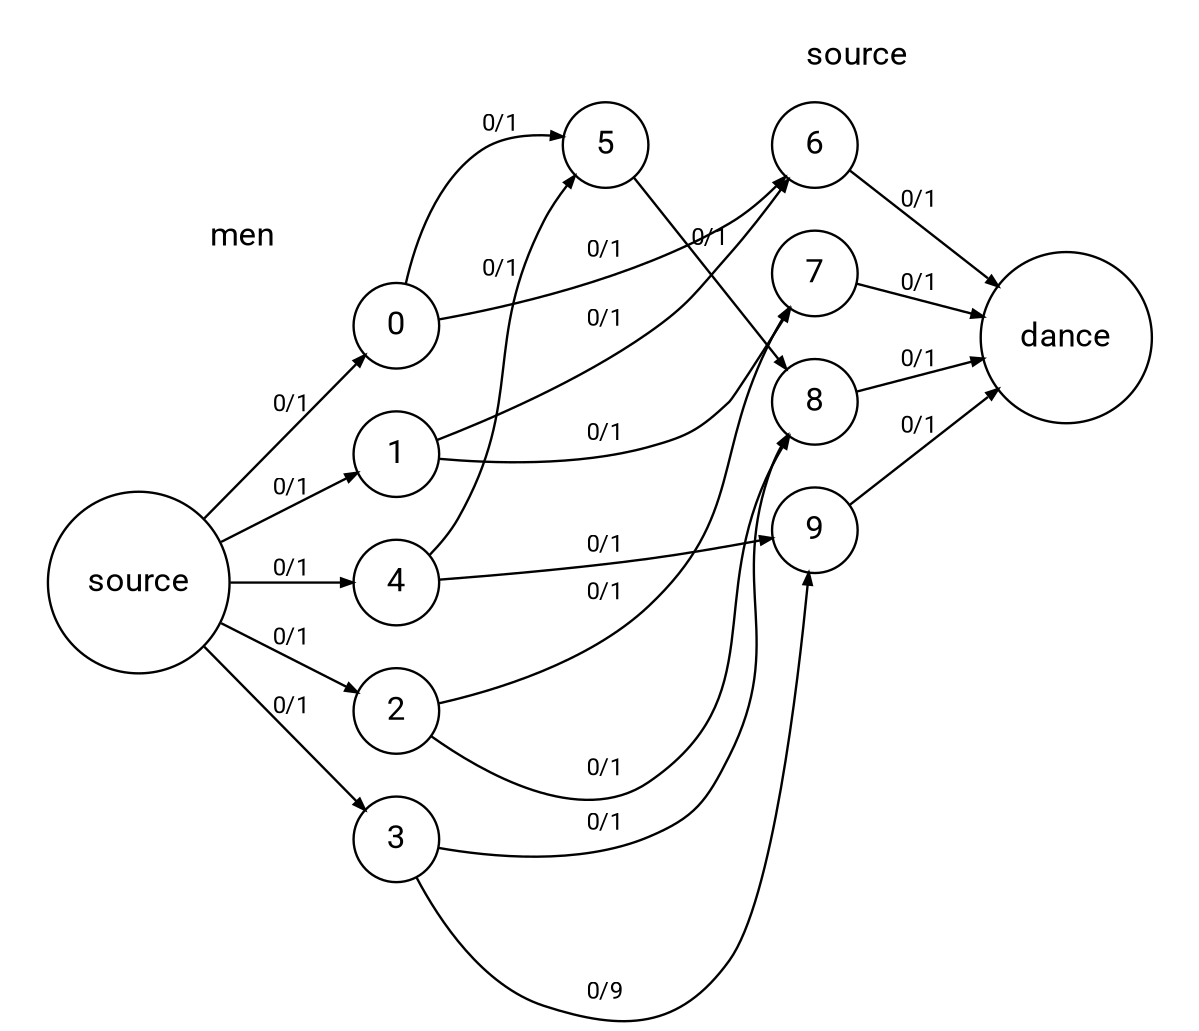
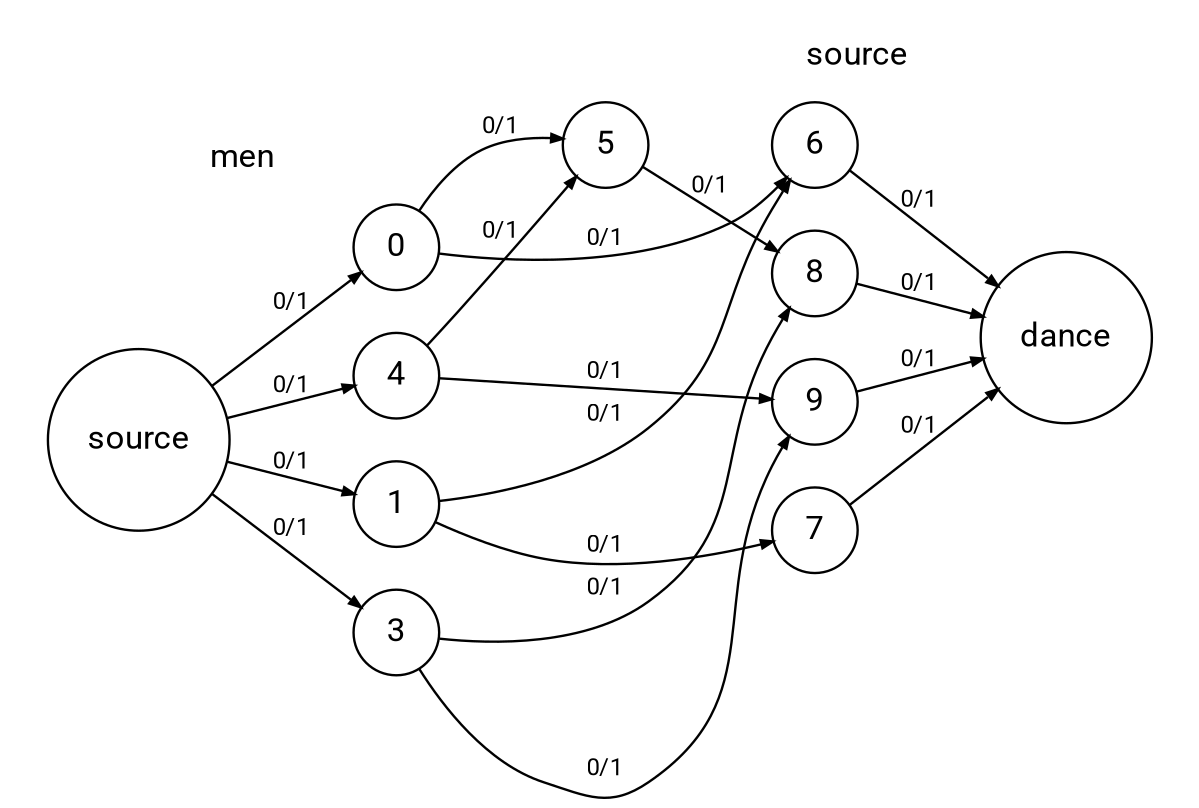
node "2": removed
edge "3" -> "9": label "0/9" -> "0/1"
